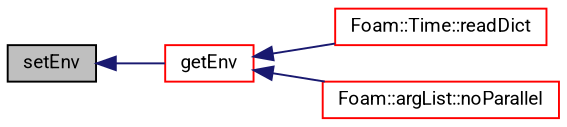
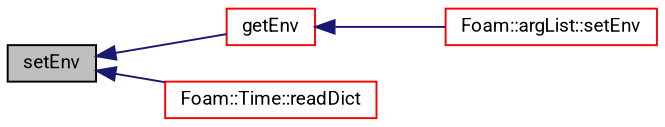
edge "Foam::Time::readDict" -> "getEnv": now "Foam::Time::readDict" -> "setEnv"
node "Foam::argList::noParallel": label "Foam::argList::noParallel" -> "Foam::argList::setEnv"
